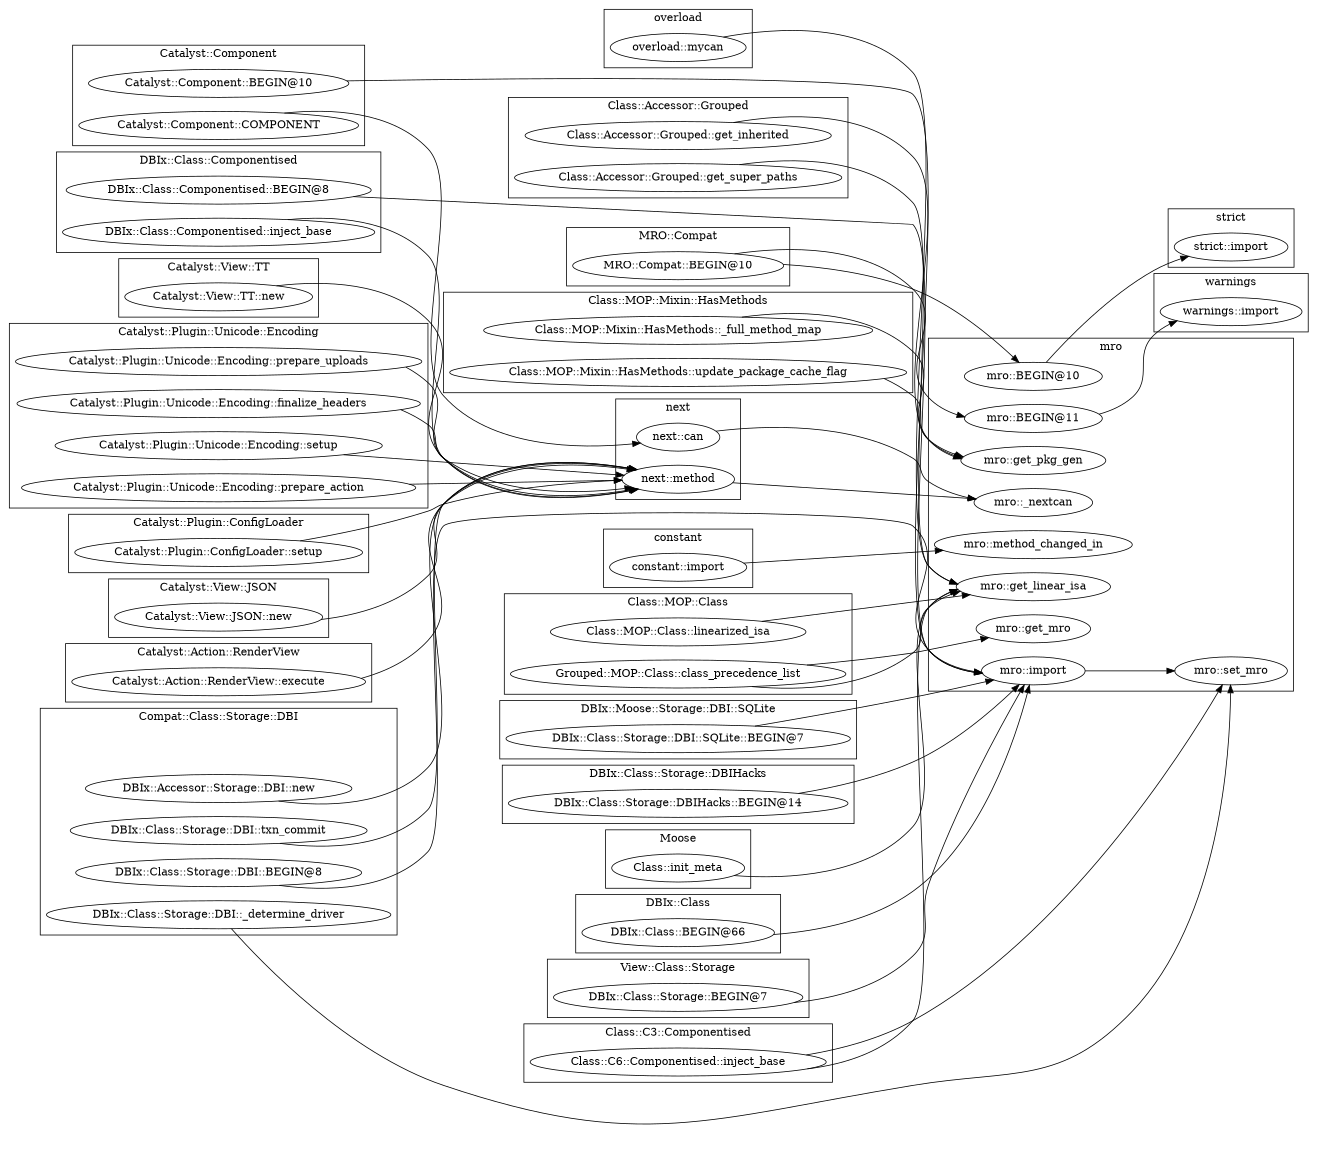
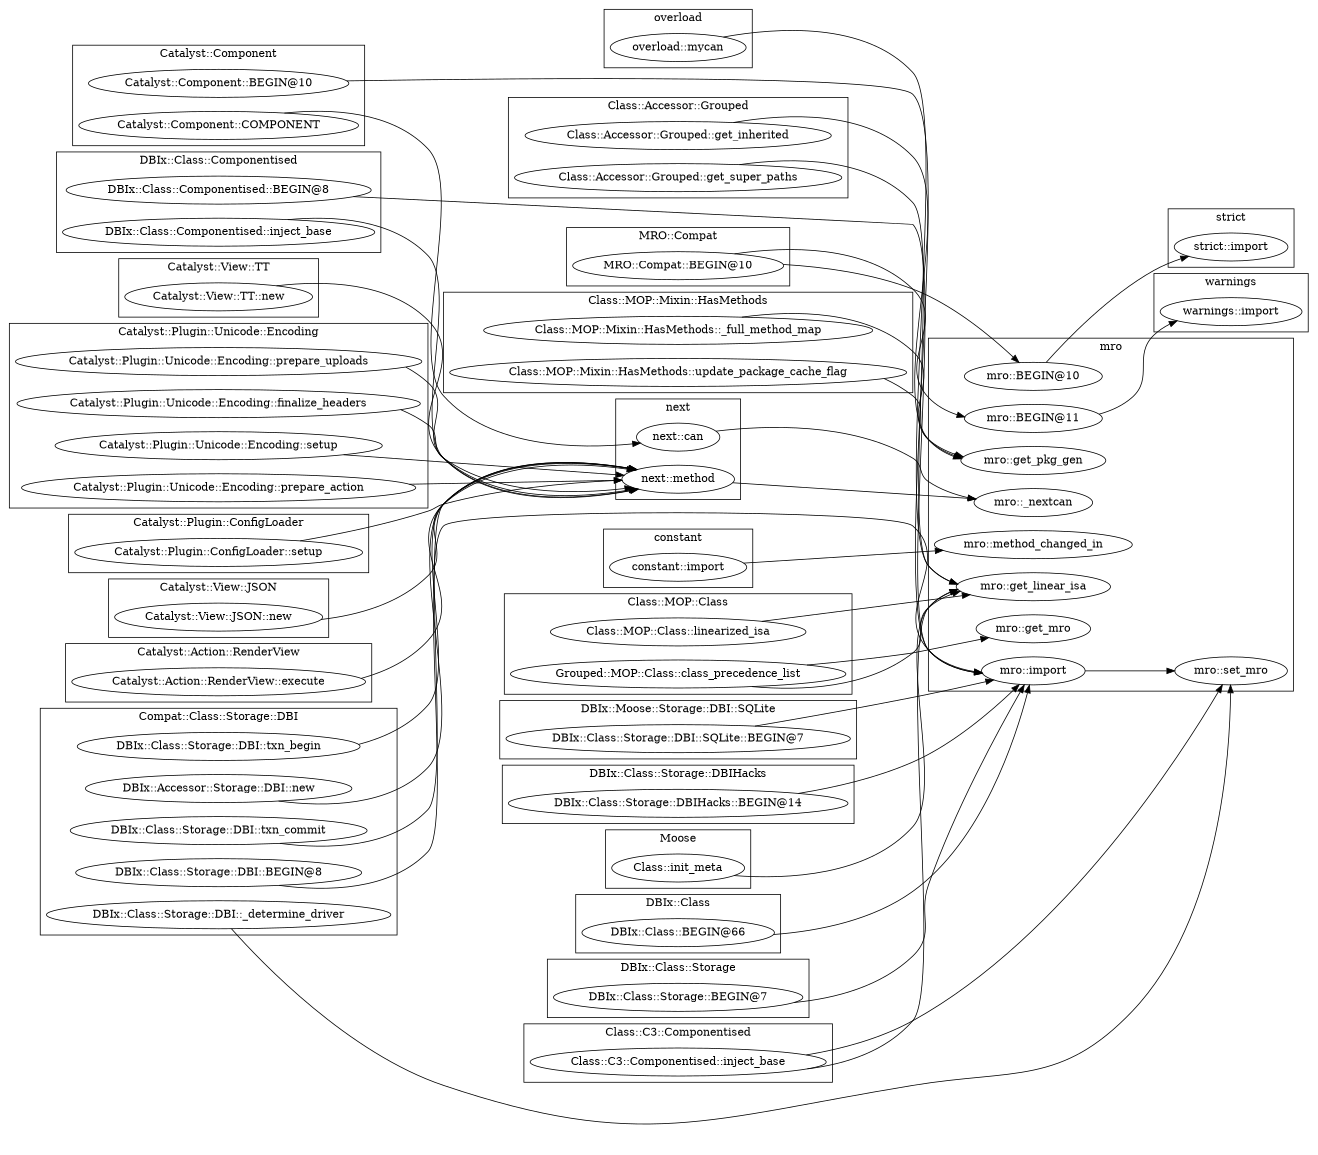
node "DBIx::Class::Storage::DBI::txn_begin": added
cluster "View::Class::Storage": label "View::Class::Storage" -> "DBIx::Class::Storage"
node "Class::C6::Componentised::inject_base": label "Class::C6::Componentised::inject_base" -> "Class::C3::Componentised::inject_base"
